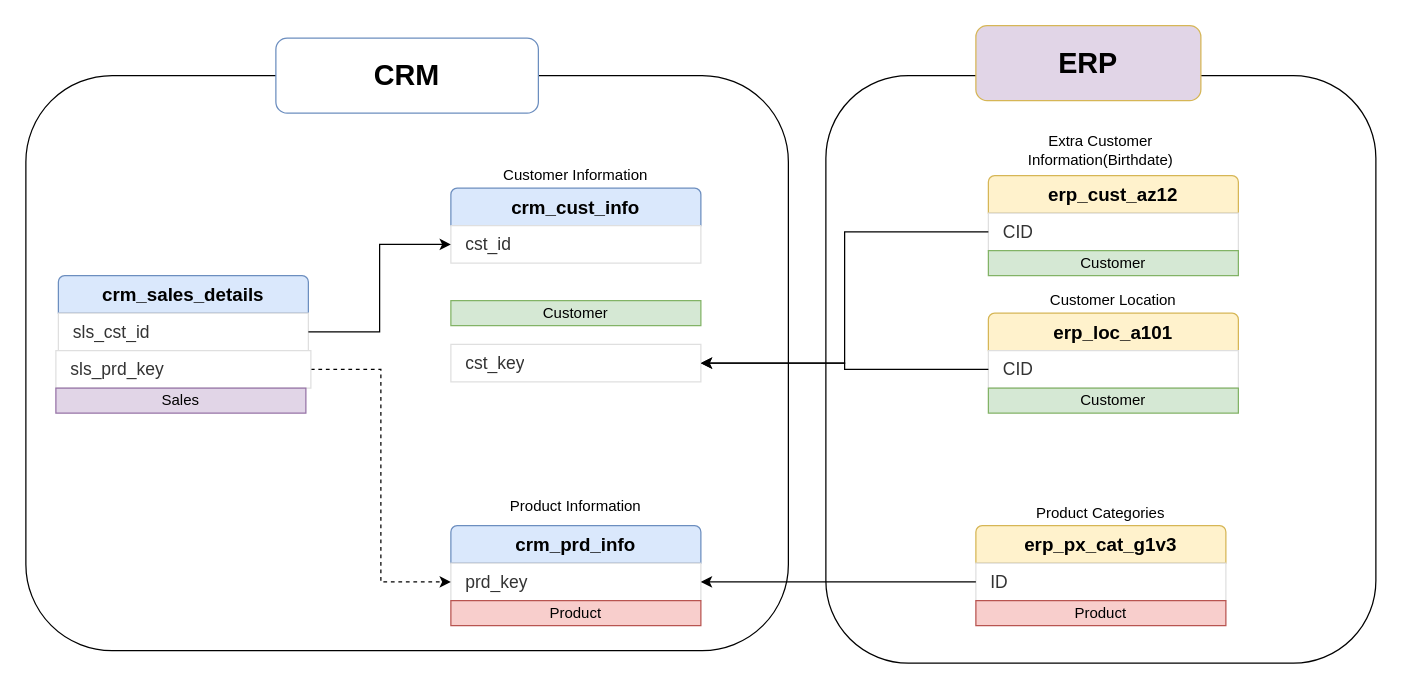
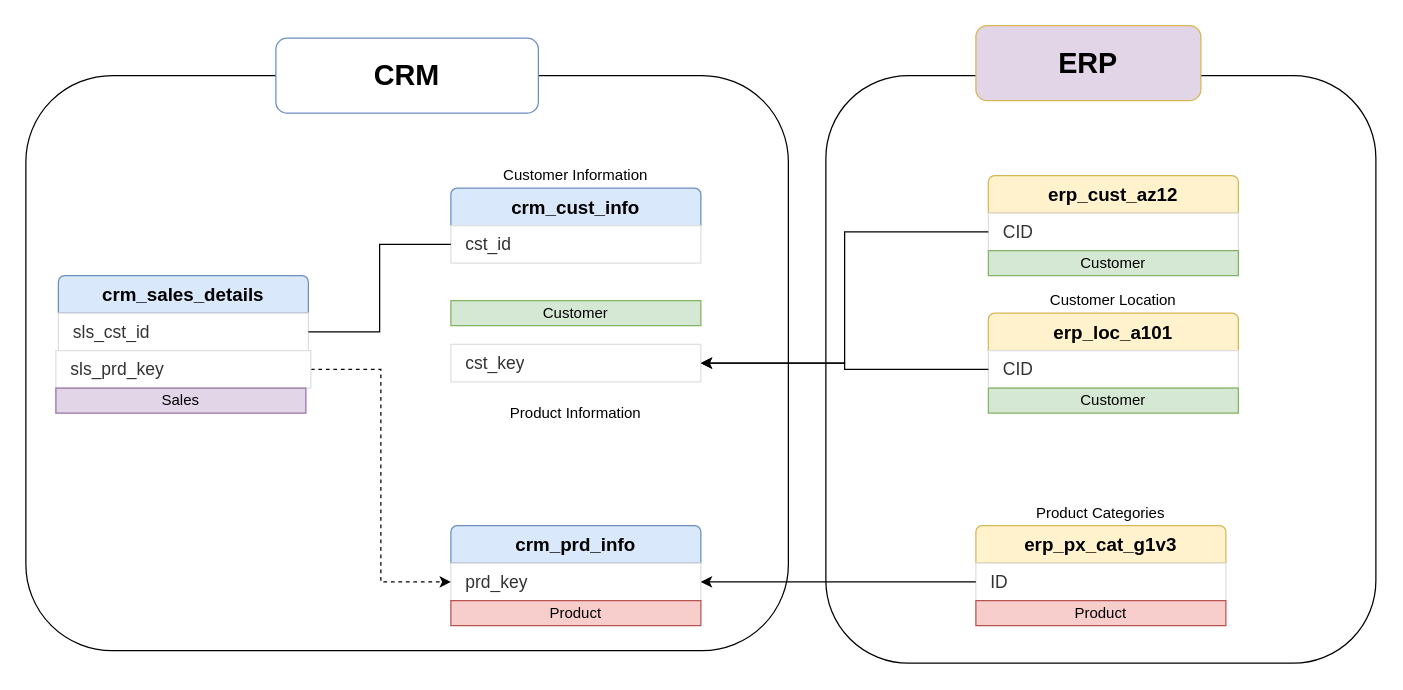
node "Extra Customer Information(Birthdate)": removed
edge "sls_cst_id" -> "cst_id": arrowhead classic -> none
node "Product Information": moved (576, 507) -> (576, 413)
